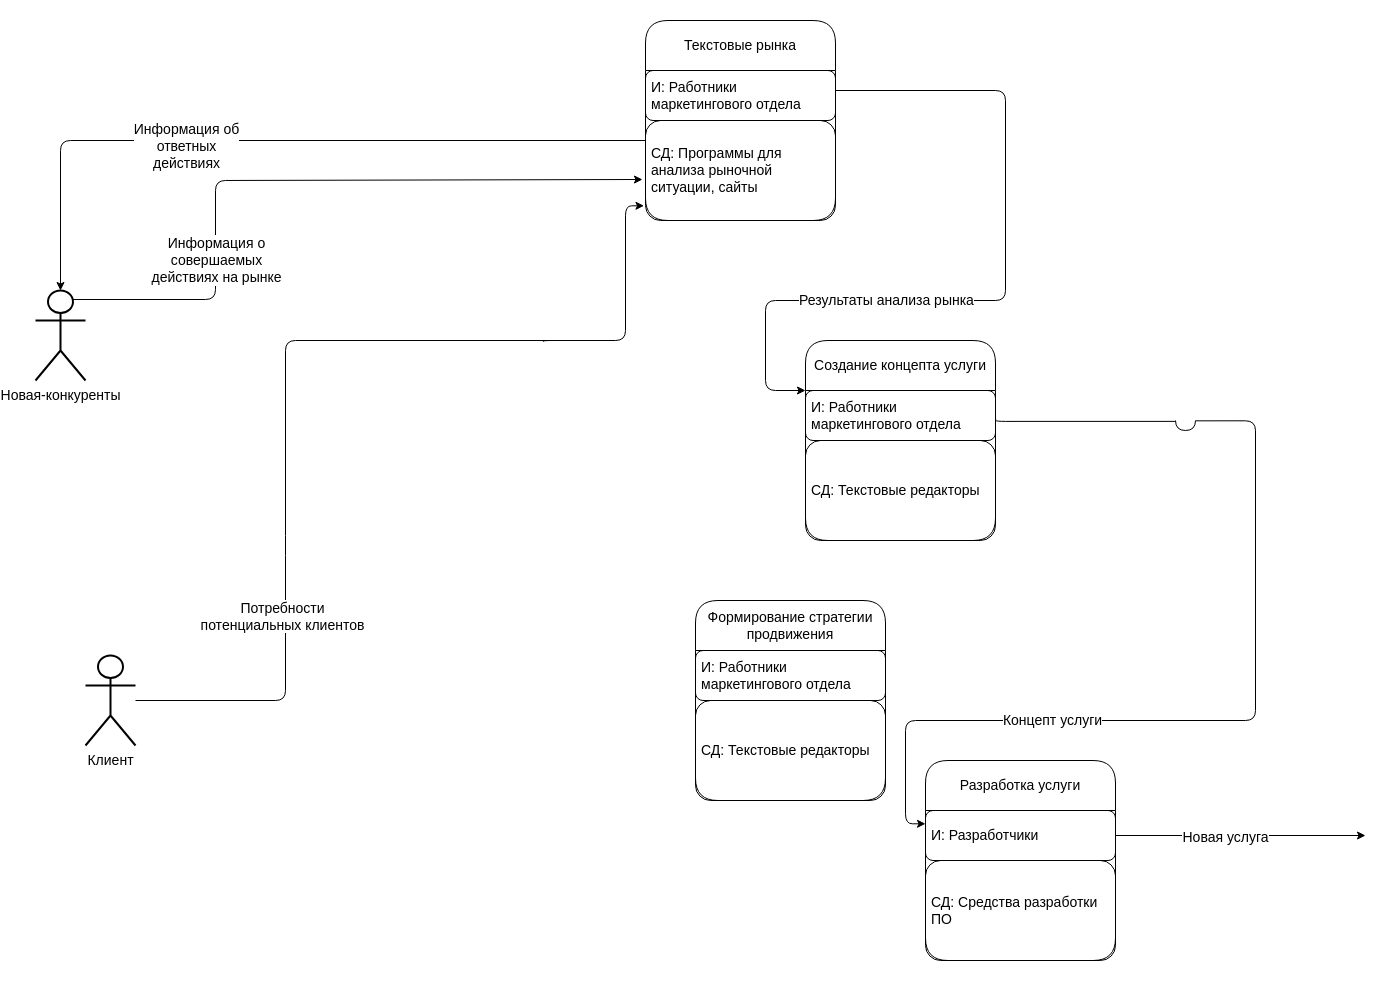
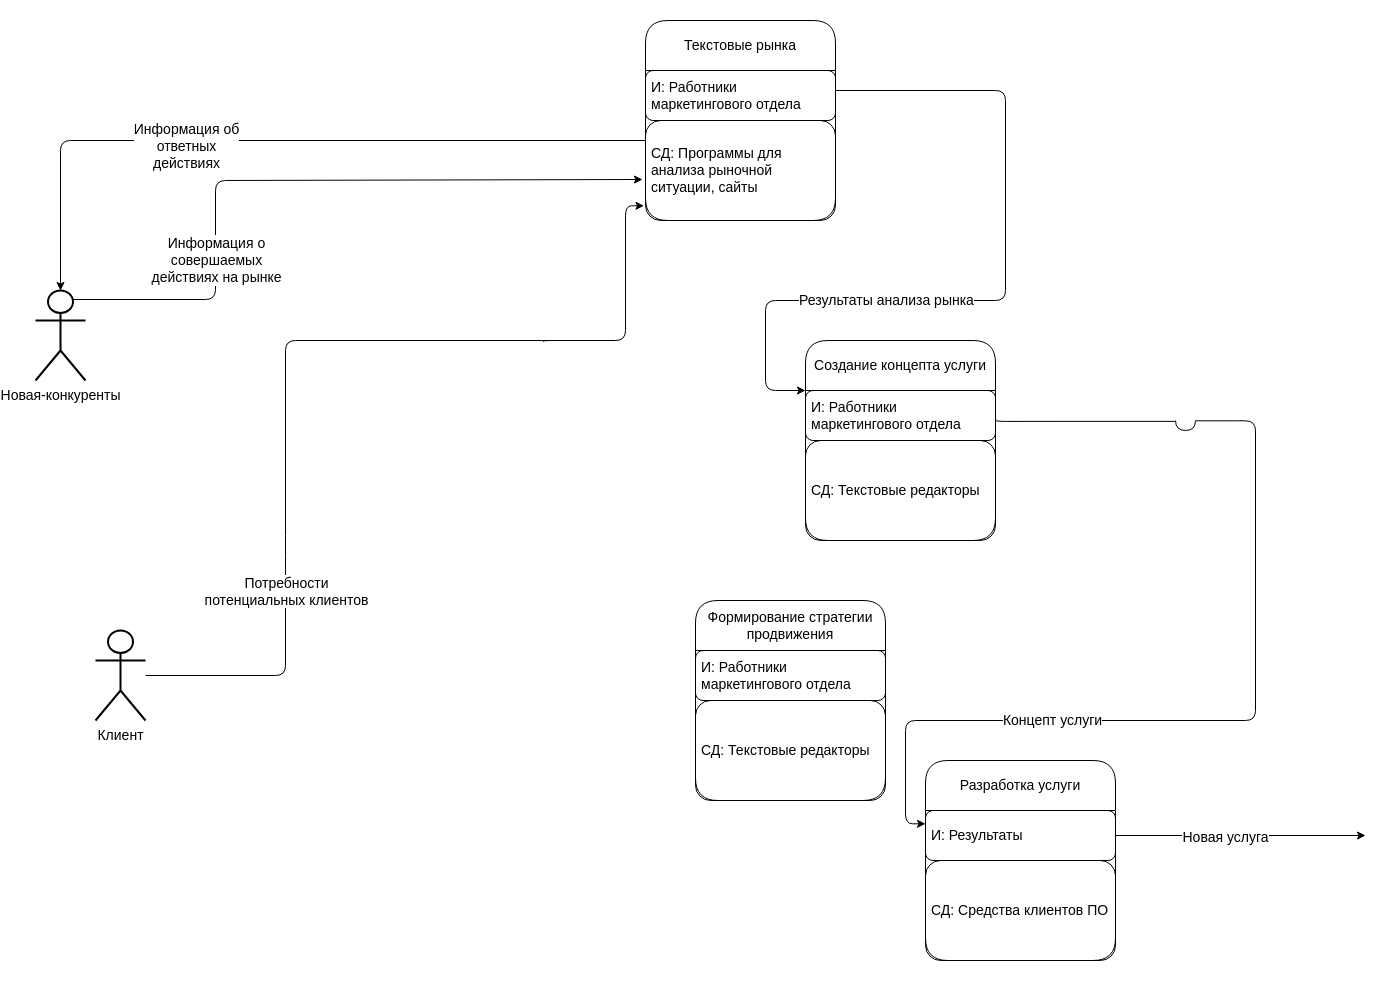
node "Клиент": moved (111, 701) -> (121, 676)
node "И: Разработчики": label "И: Разработчики" -> "И: Результаты"
node "СД: Средства разработки ПО": label "СД: Средства разработки ПО" -> "СД: Средства клиентов ПО"
